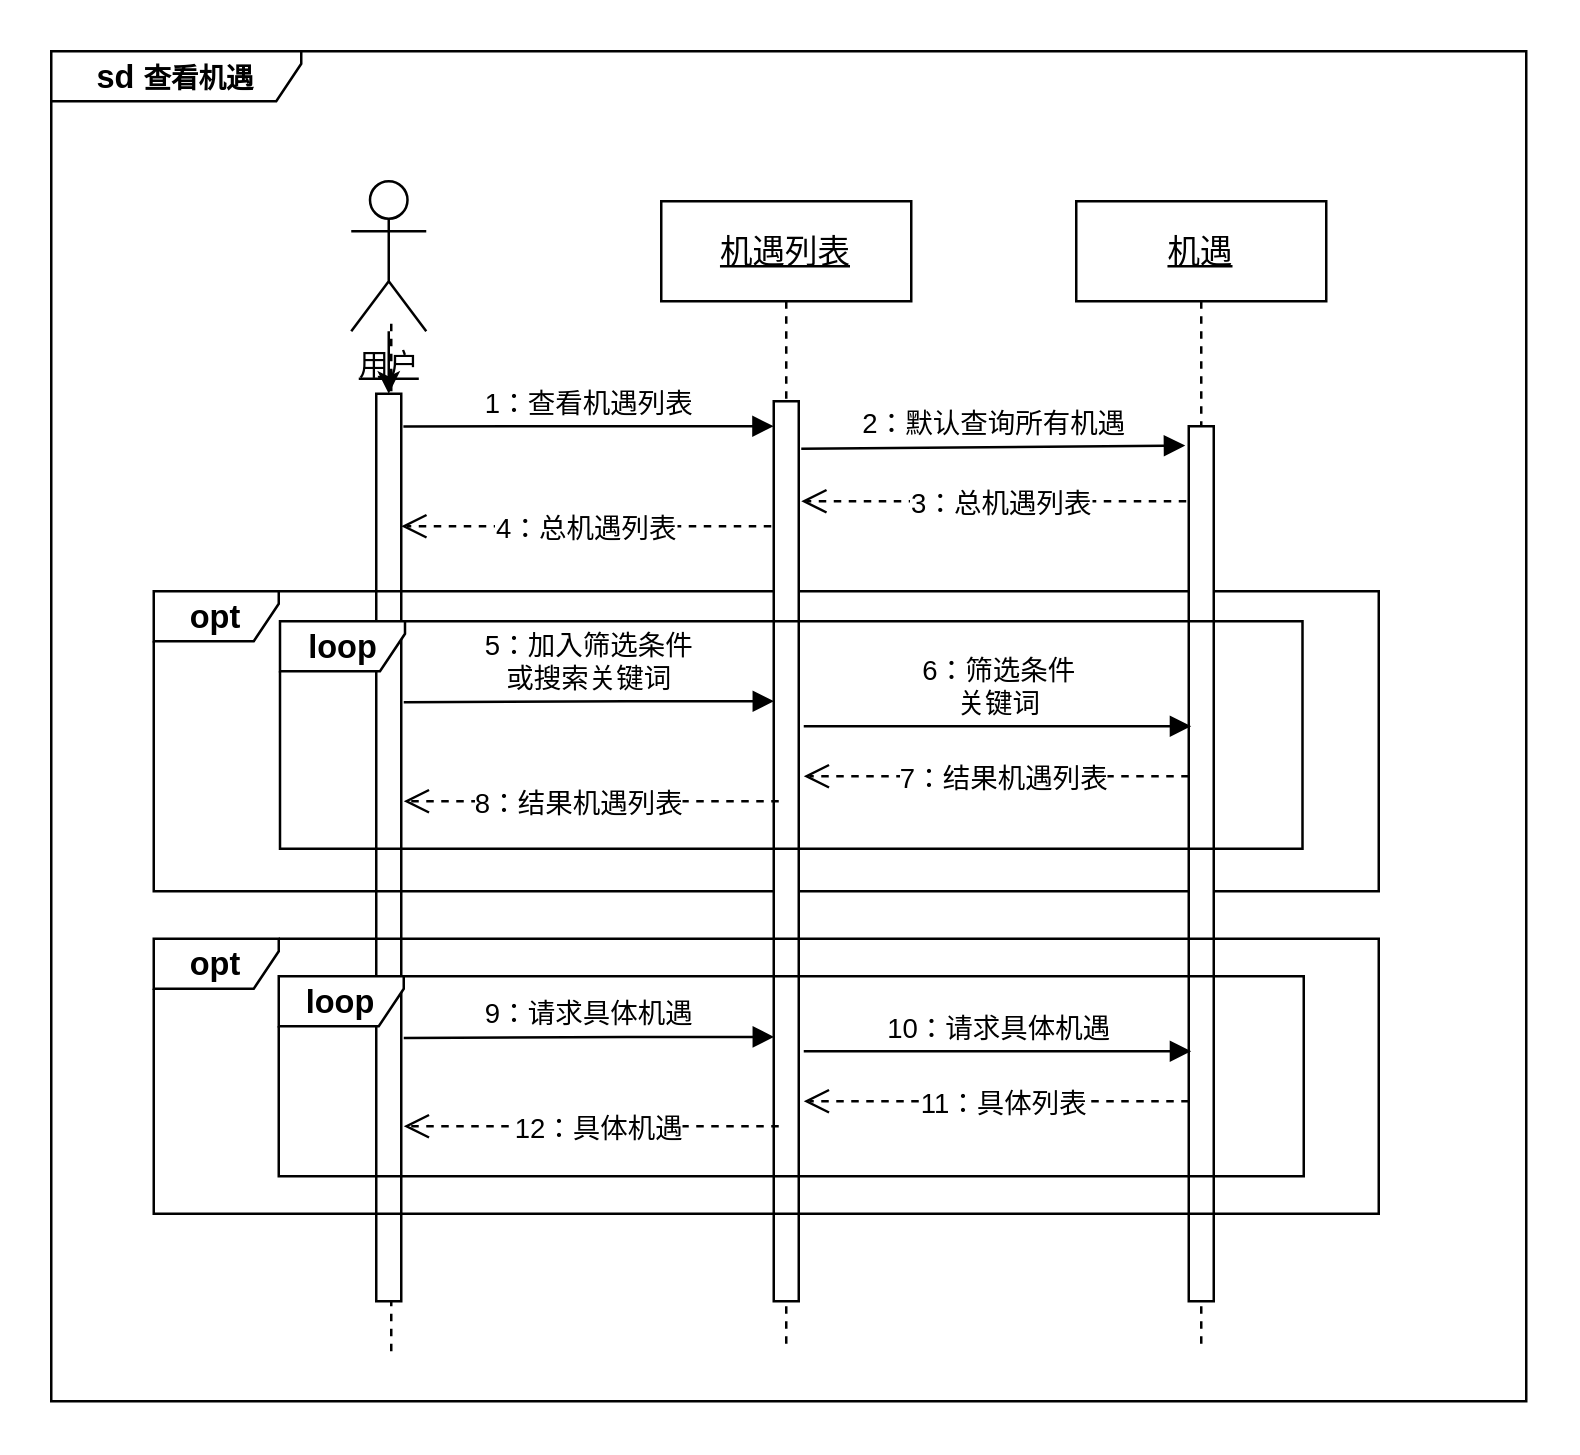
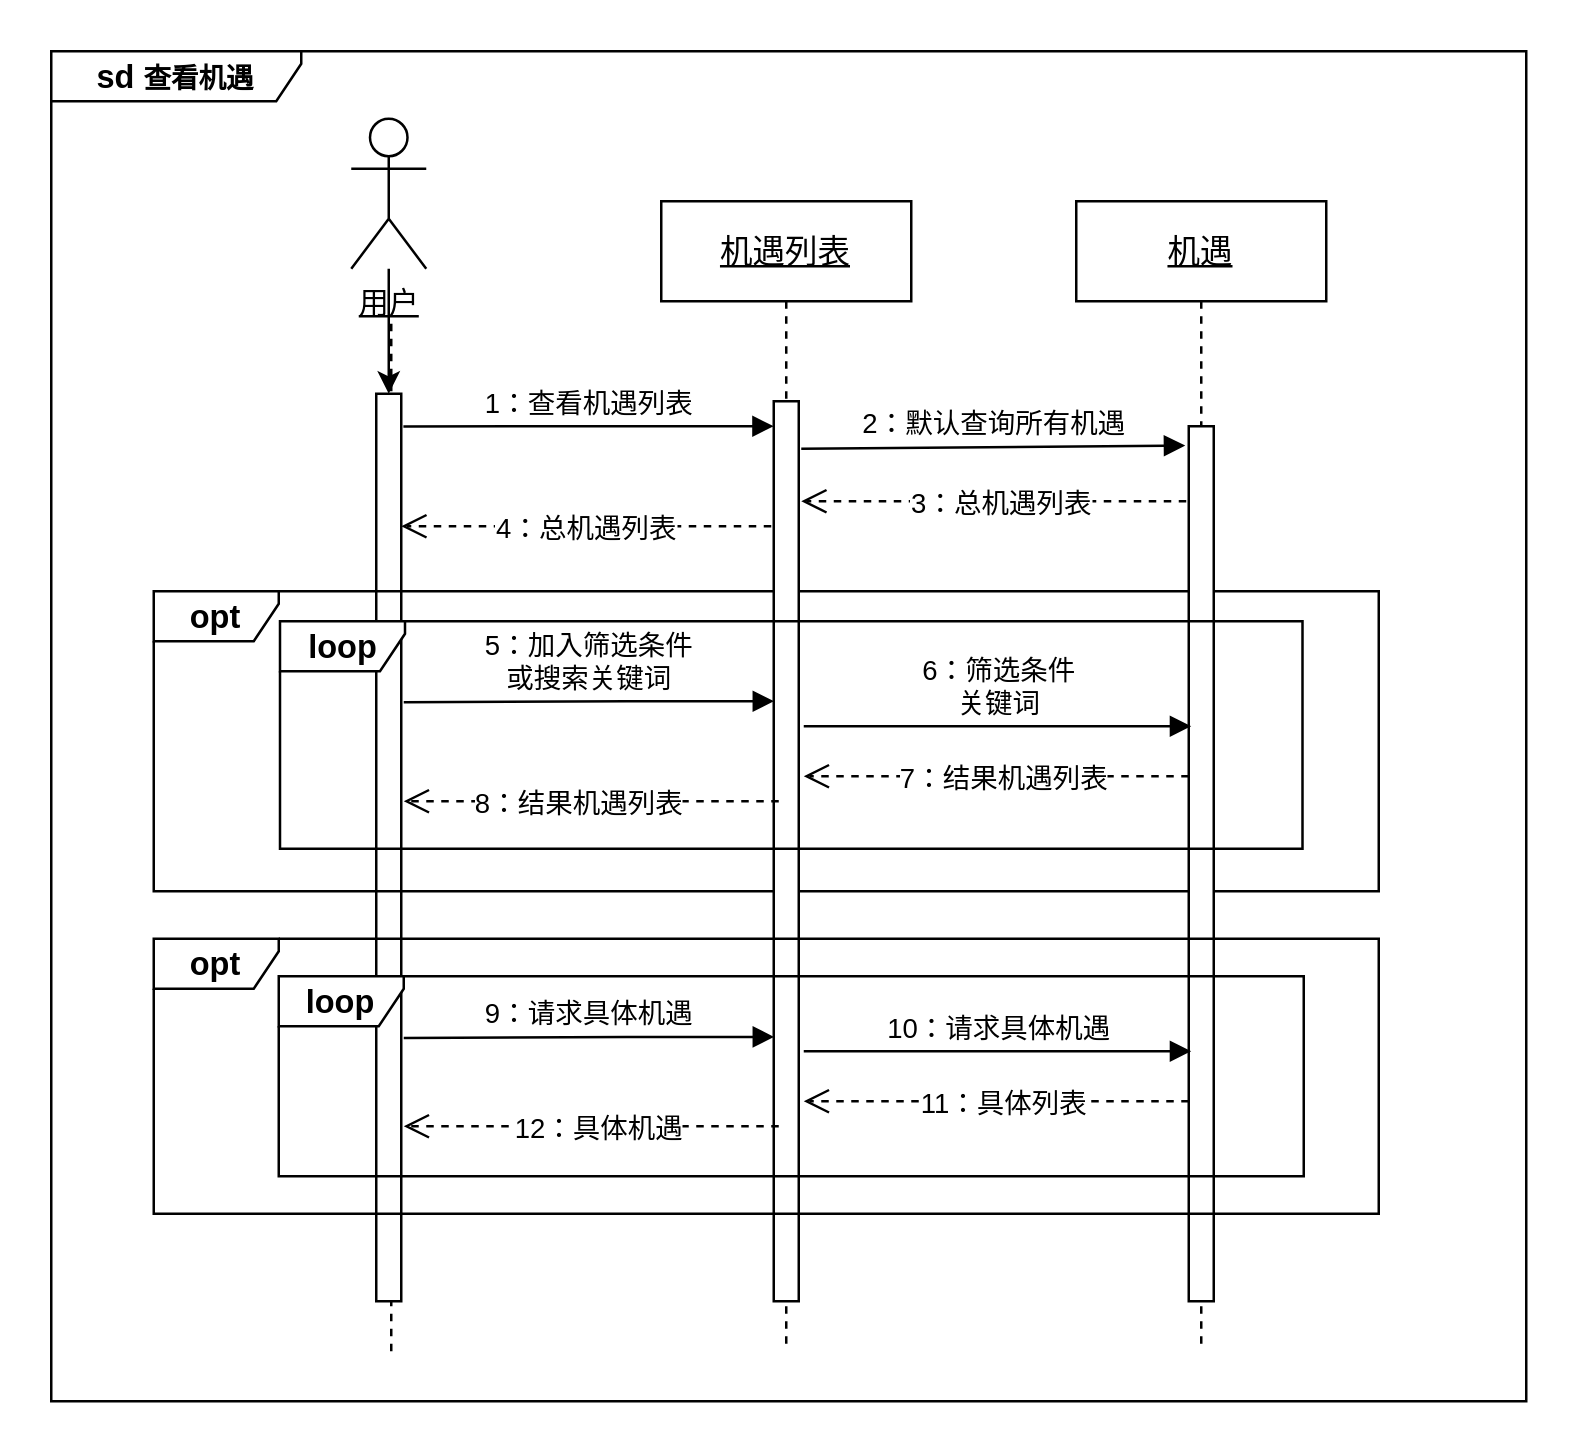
node "用户": moved (389, 256) -> (389, 194)
